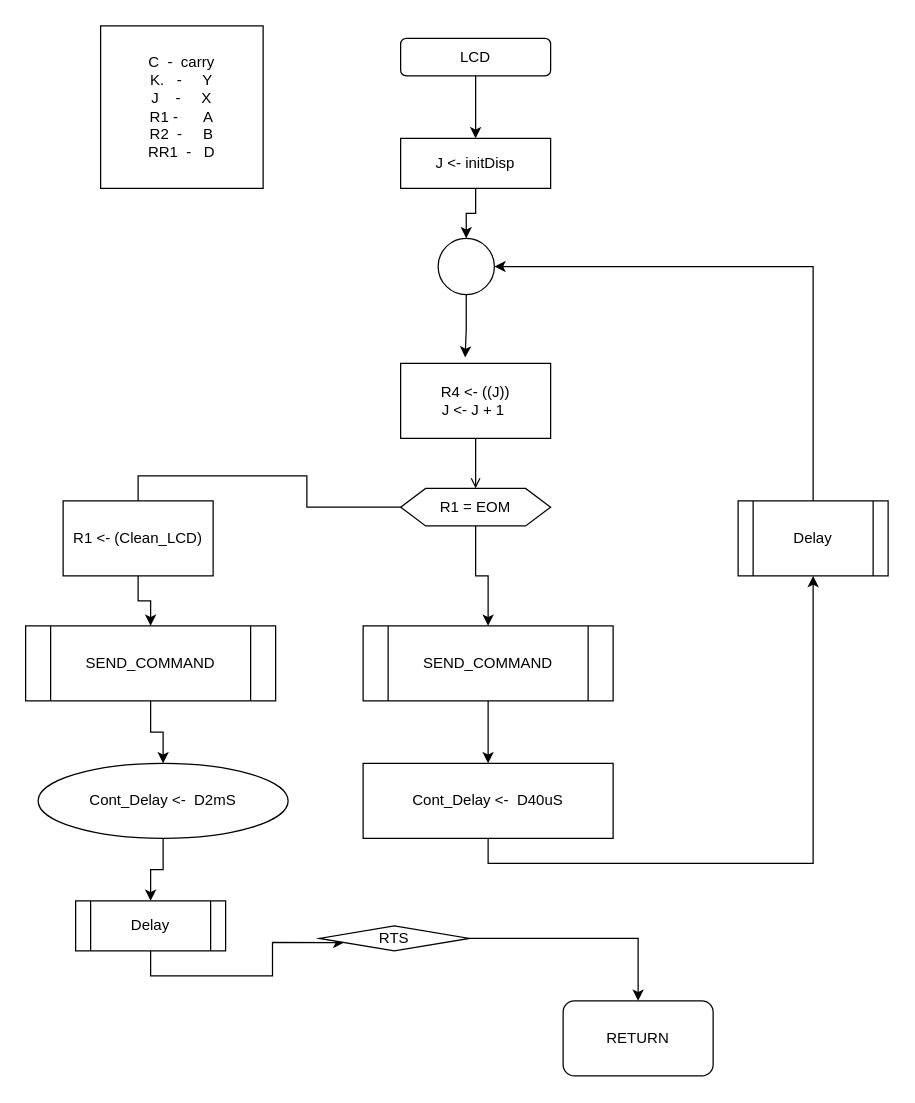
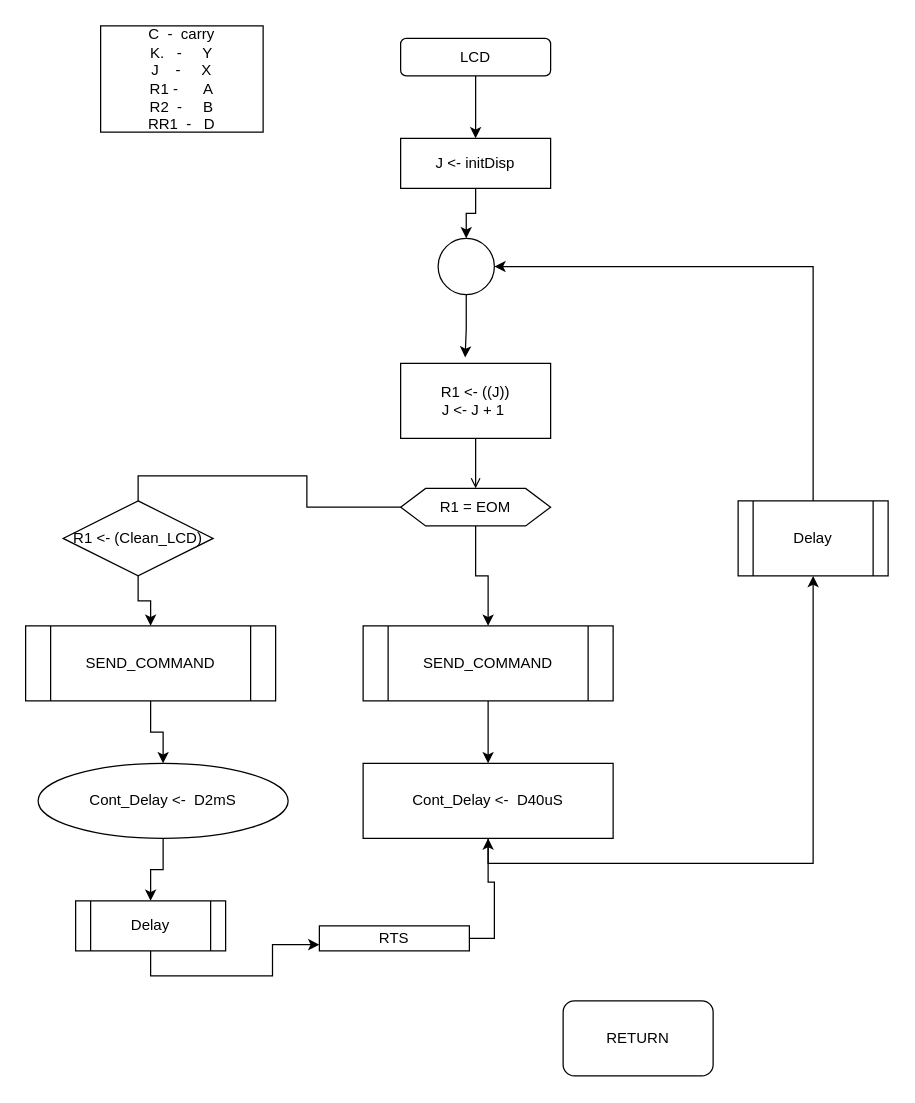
node "C - carry K. - Y J - X R1 - A R2 - B RR1 - D": size 163x163 -> 163x106
node "R4 <- ((J)) J <- J + 1": label "R4 <- ((J)) J <- J + 1" -> "R1 <- ((J)) J <- J + 1"
node "R1 <- (Clean_LCD)": shape rectangle -> diamond
node "RTS": shape diamond -> rectangle
edge "RTS" -> "RETURN": now "RTS" -> "Cont_Delay <- D40uS"
